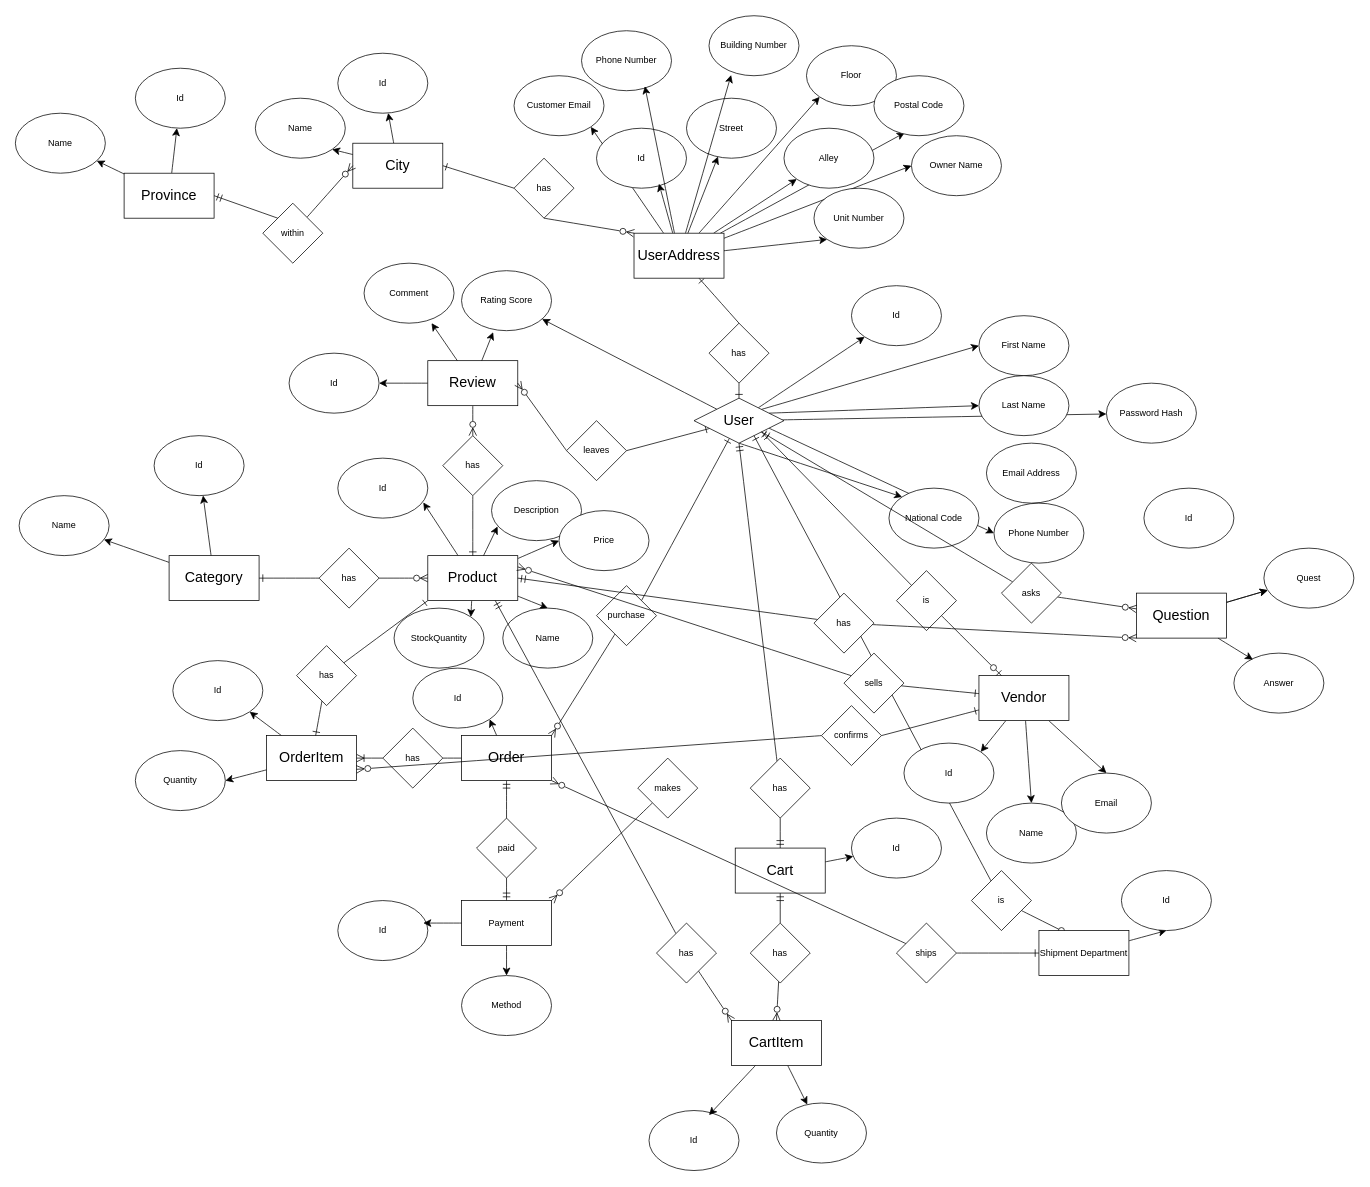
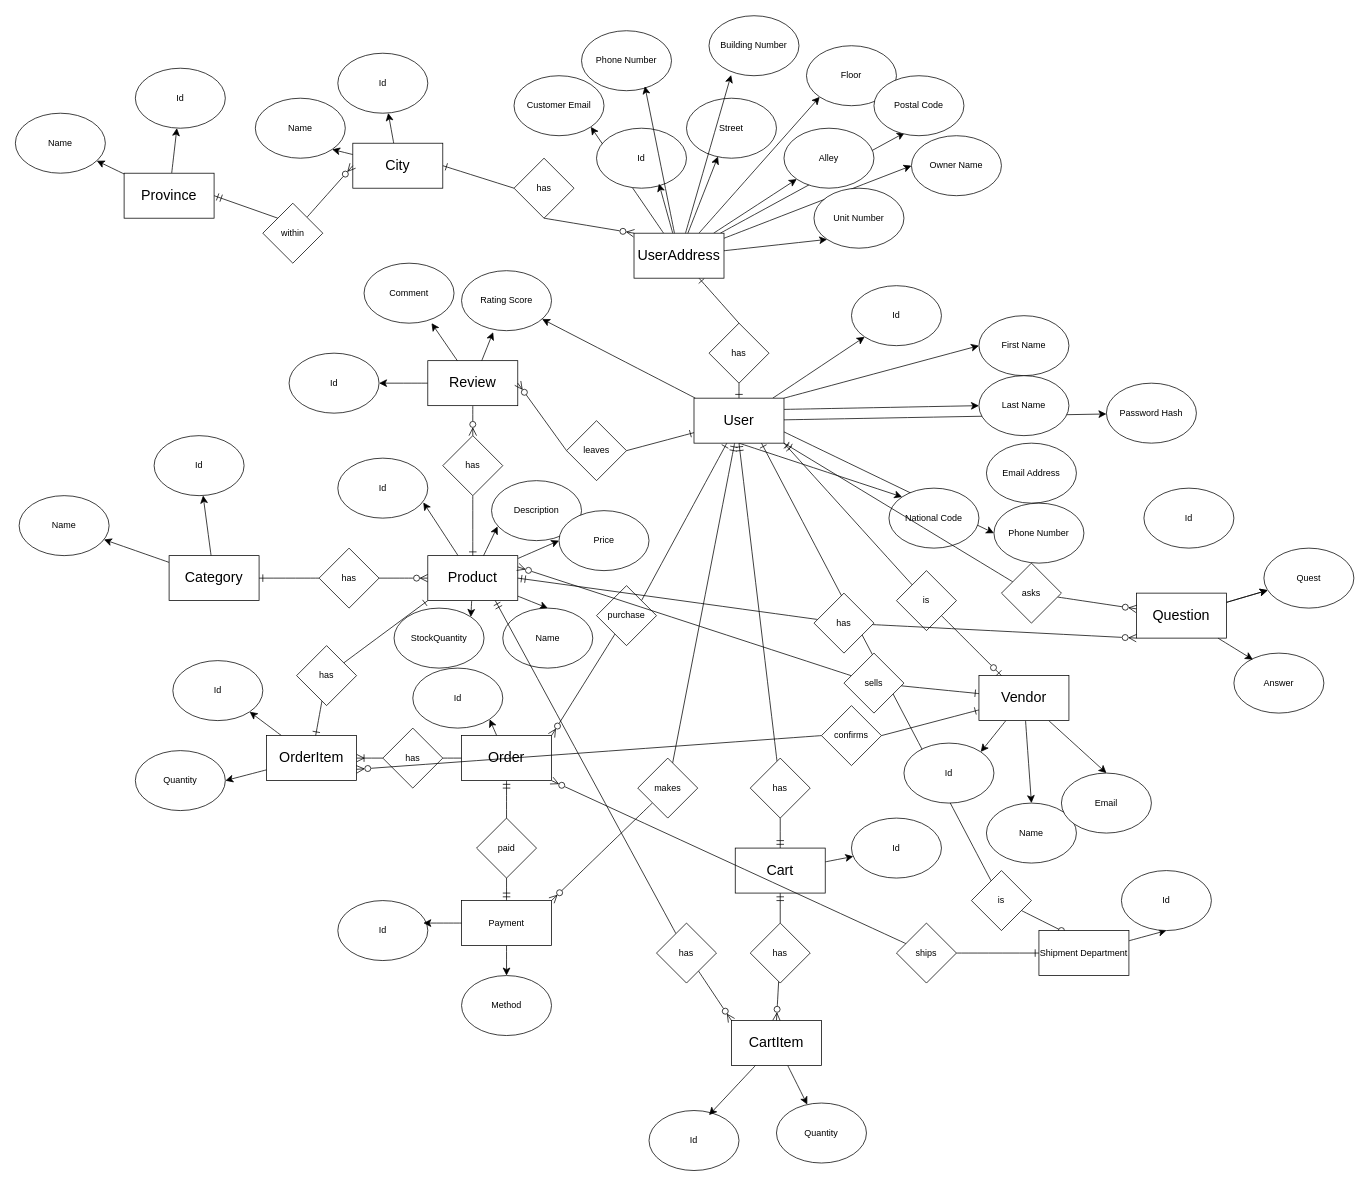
node "User": shape diamond -> rectangle
edge "makes" -> "User": added
